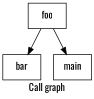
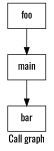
edge "foo" -> "bar": now "main" -> "bar"
